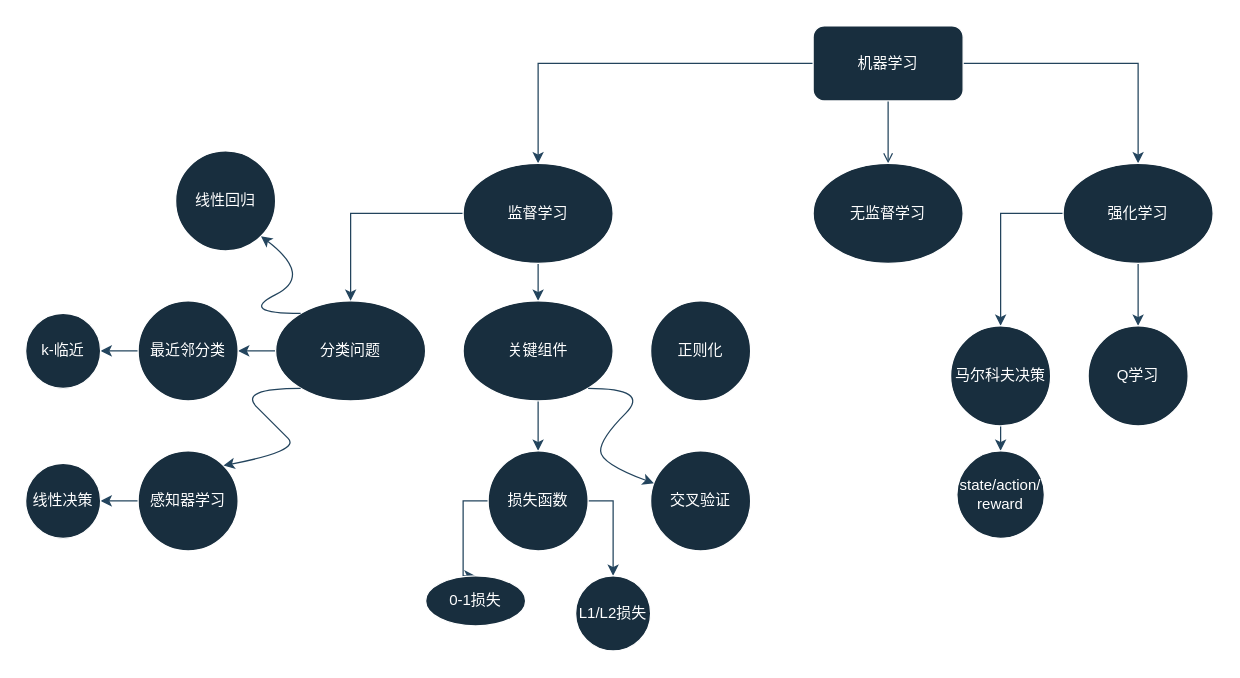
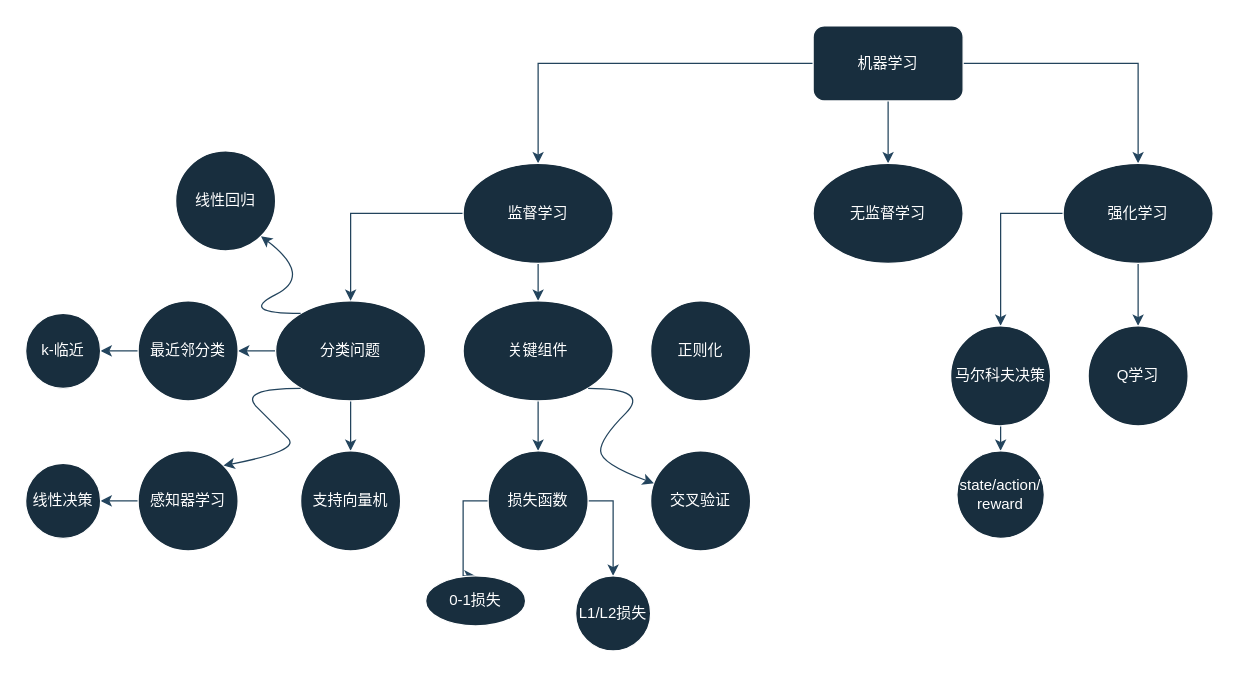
edge "机器学习" -> "无监督学习": arrowhead open -> classic
edge "分类问题" -> "支持向量机": added
node "支持向量机": added
